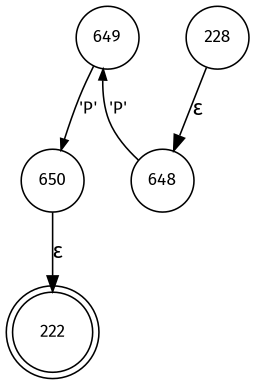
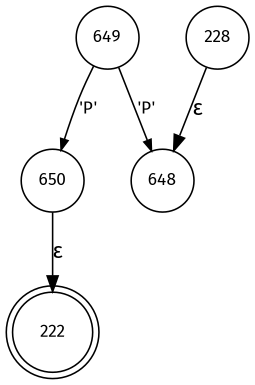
edge "648" -> "649": reversed
